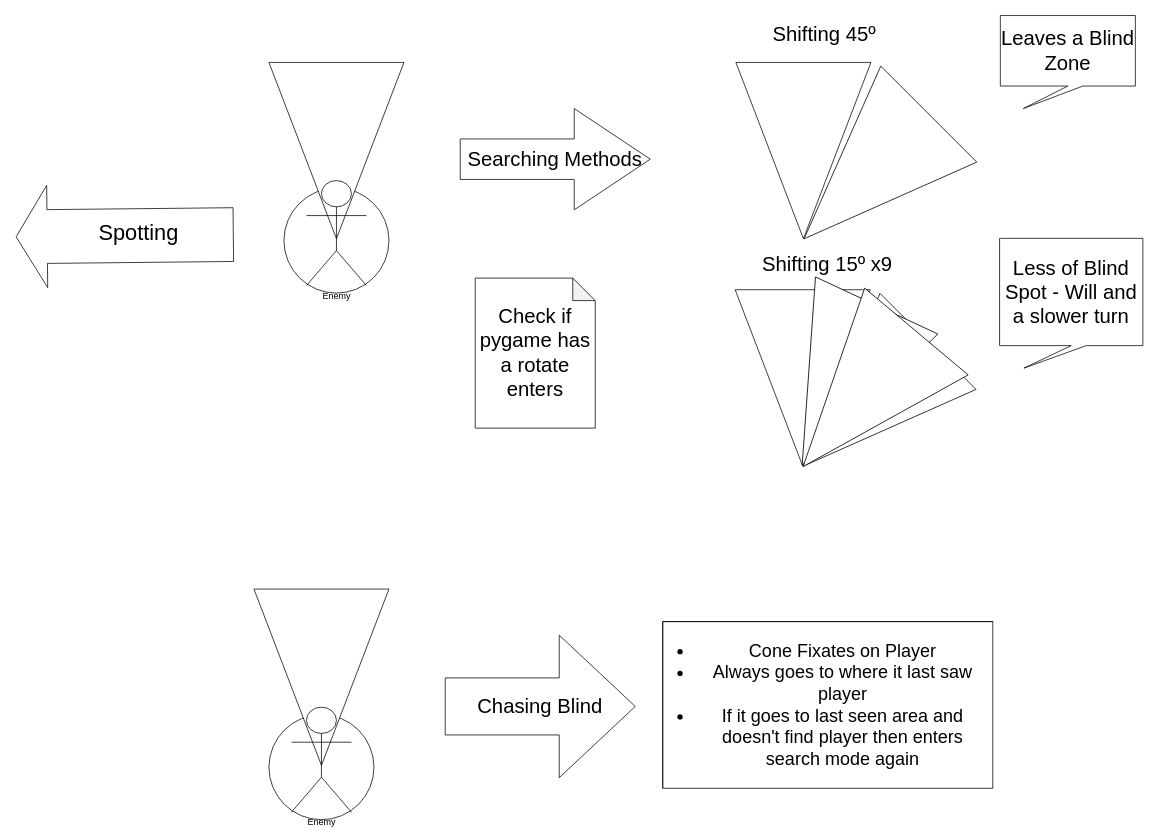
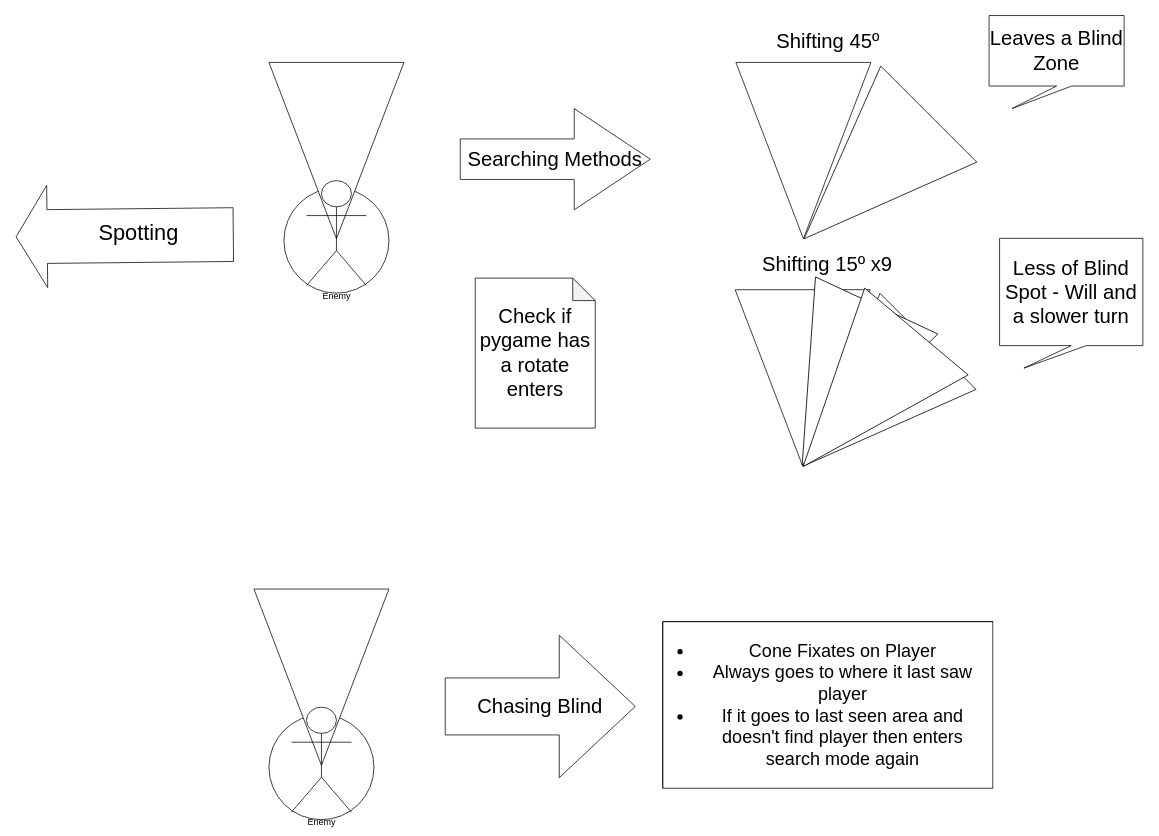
node "Shifting 45º": moved (824, 34) -> (828, 42)
node "Leaves a Blind Zone": moved (1068, 62) -> (1056, 62)
